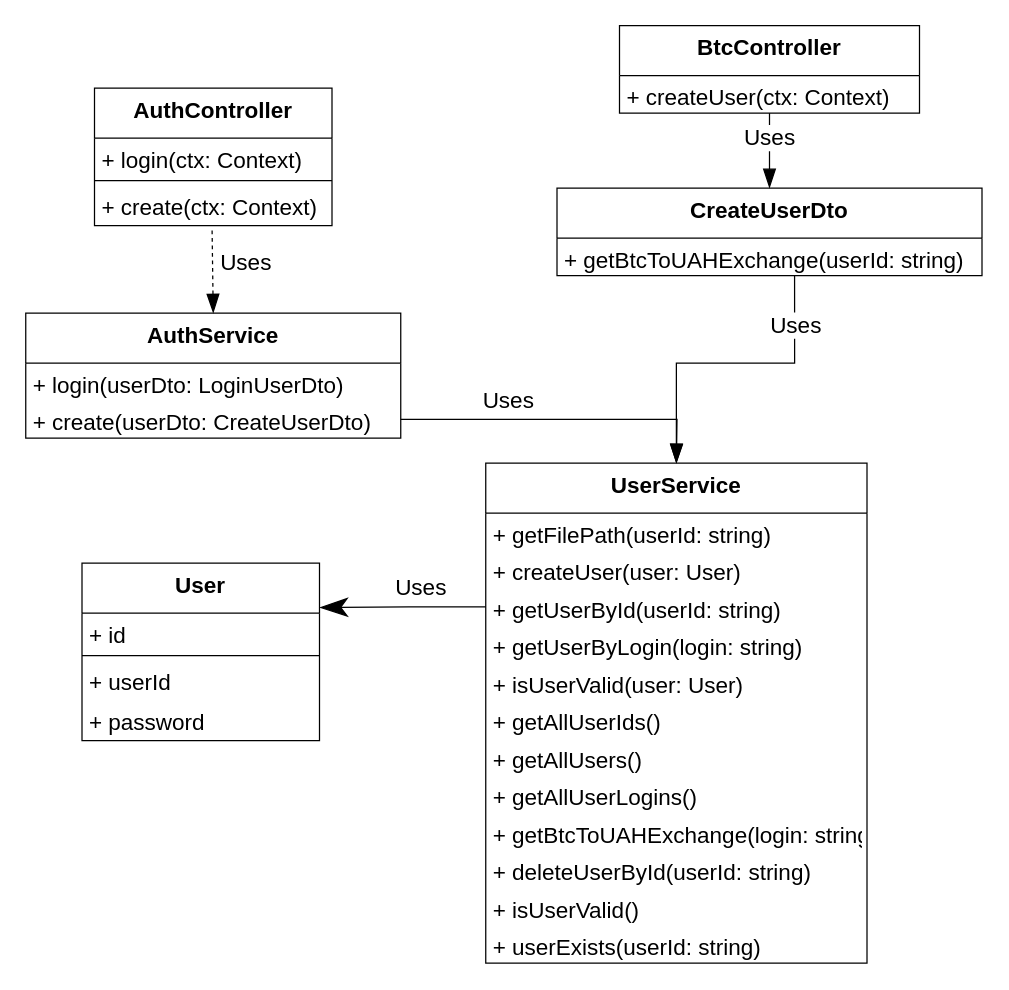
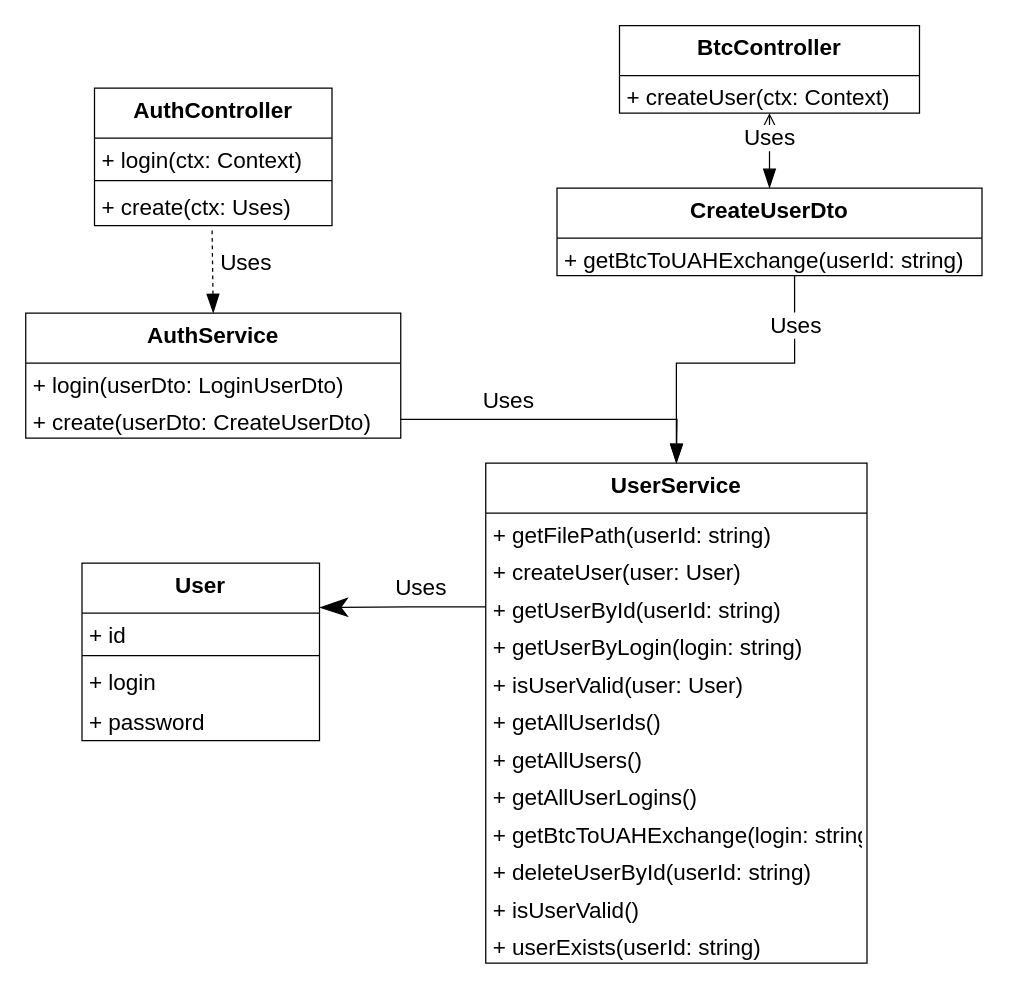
edge "BtcController" -> "CreateUserDto": arrowhead none -> open
node "+ create(ctx: Context)": label "+ create(ctx: Context)" -> "+ create(ctx: Uses)"
node "+ userId": label "+ userId" -> "+ login"
